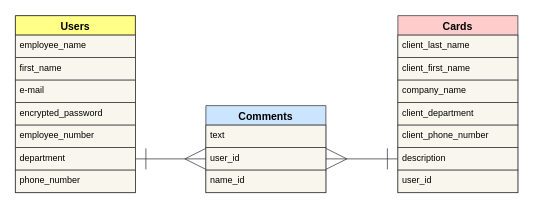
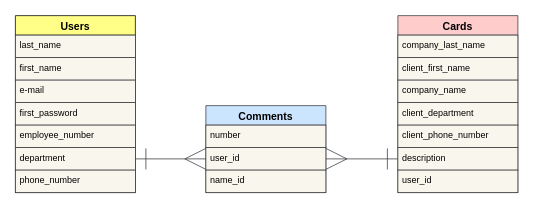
node "employee_name": label "employee_name" -> "last_name"
node "client_last_name": label "client_last_name" -> "company_last_name"
node "encrypted_password": label "encrypted_password" -> "first_password"
node "text": label "text" -> "number"
